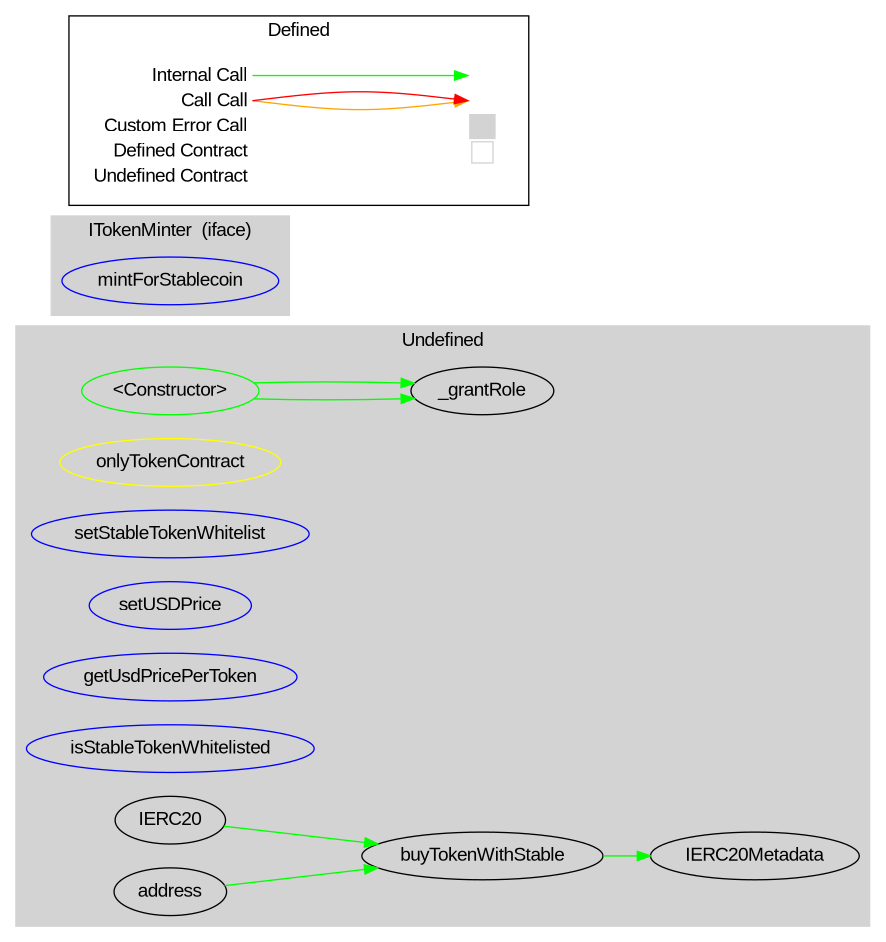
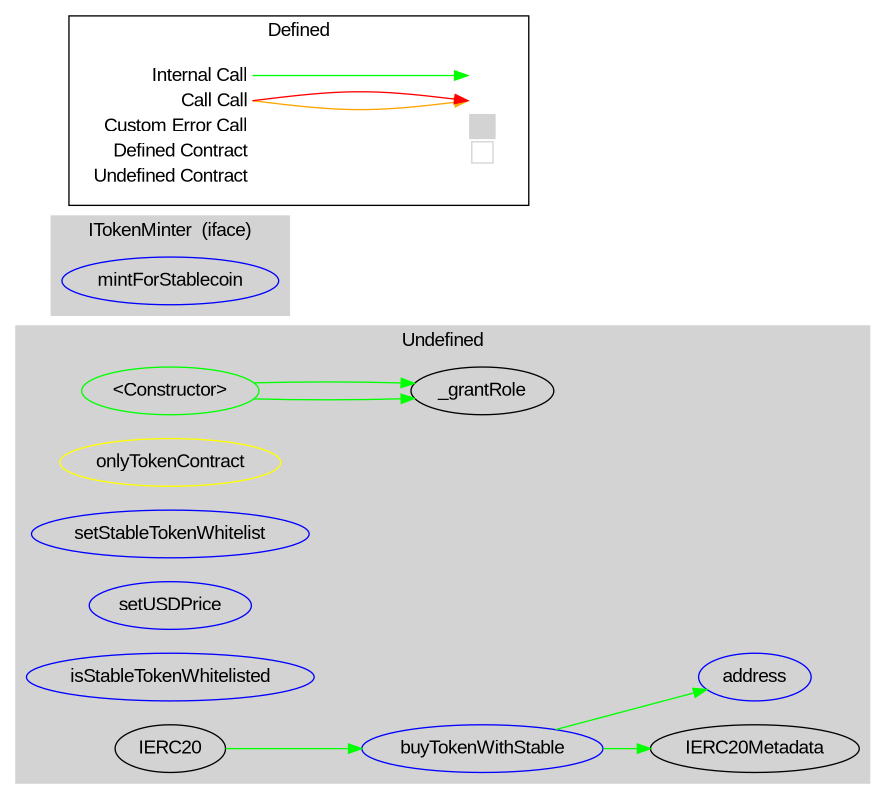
node "getUsdPricePerToken": removed
node "buyTokenWithStable": color black -> blue
edge "address" -> "buyTokenWithStable": reversed
node "address": color black -> blue
